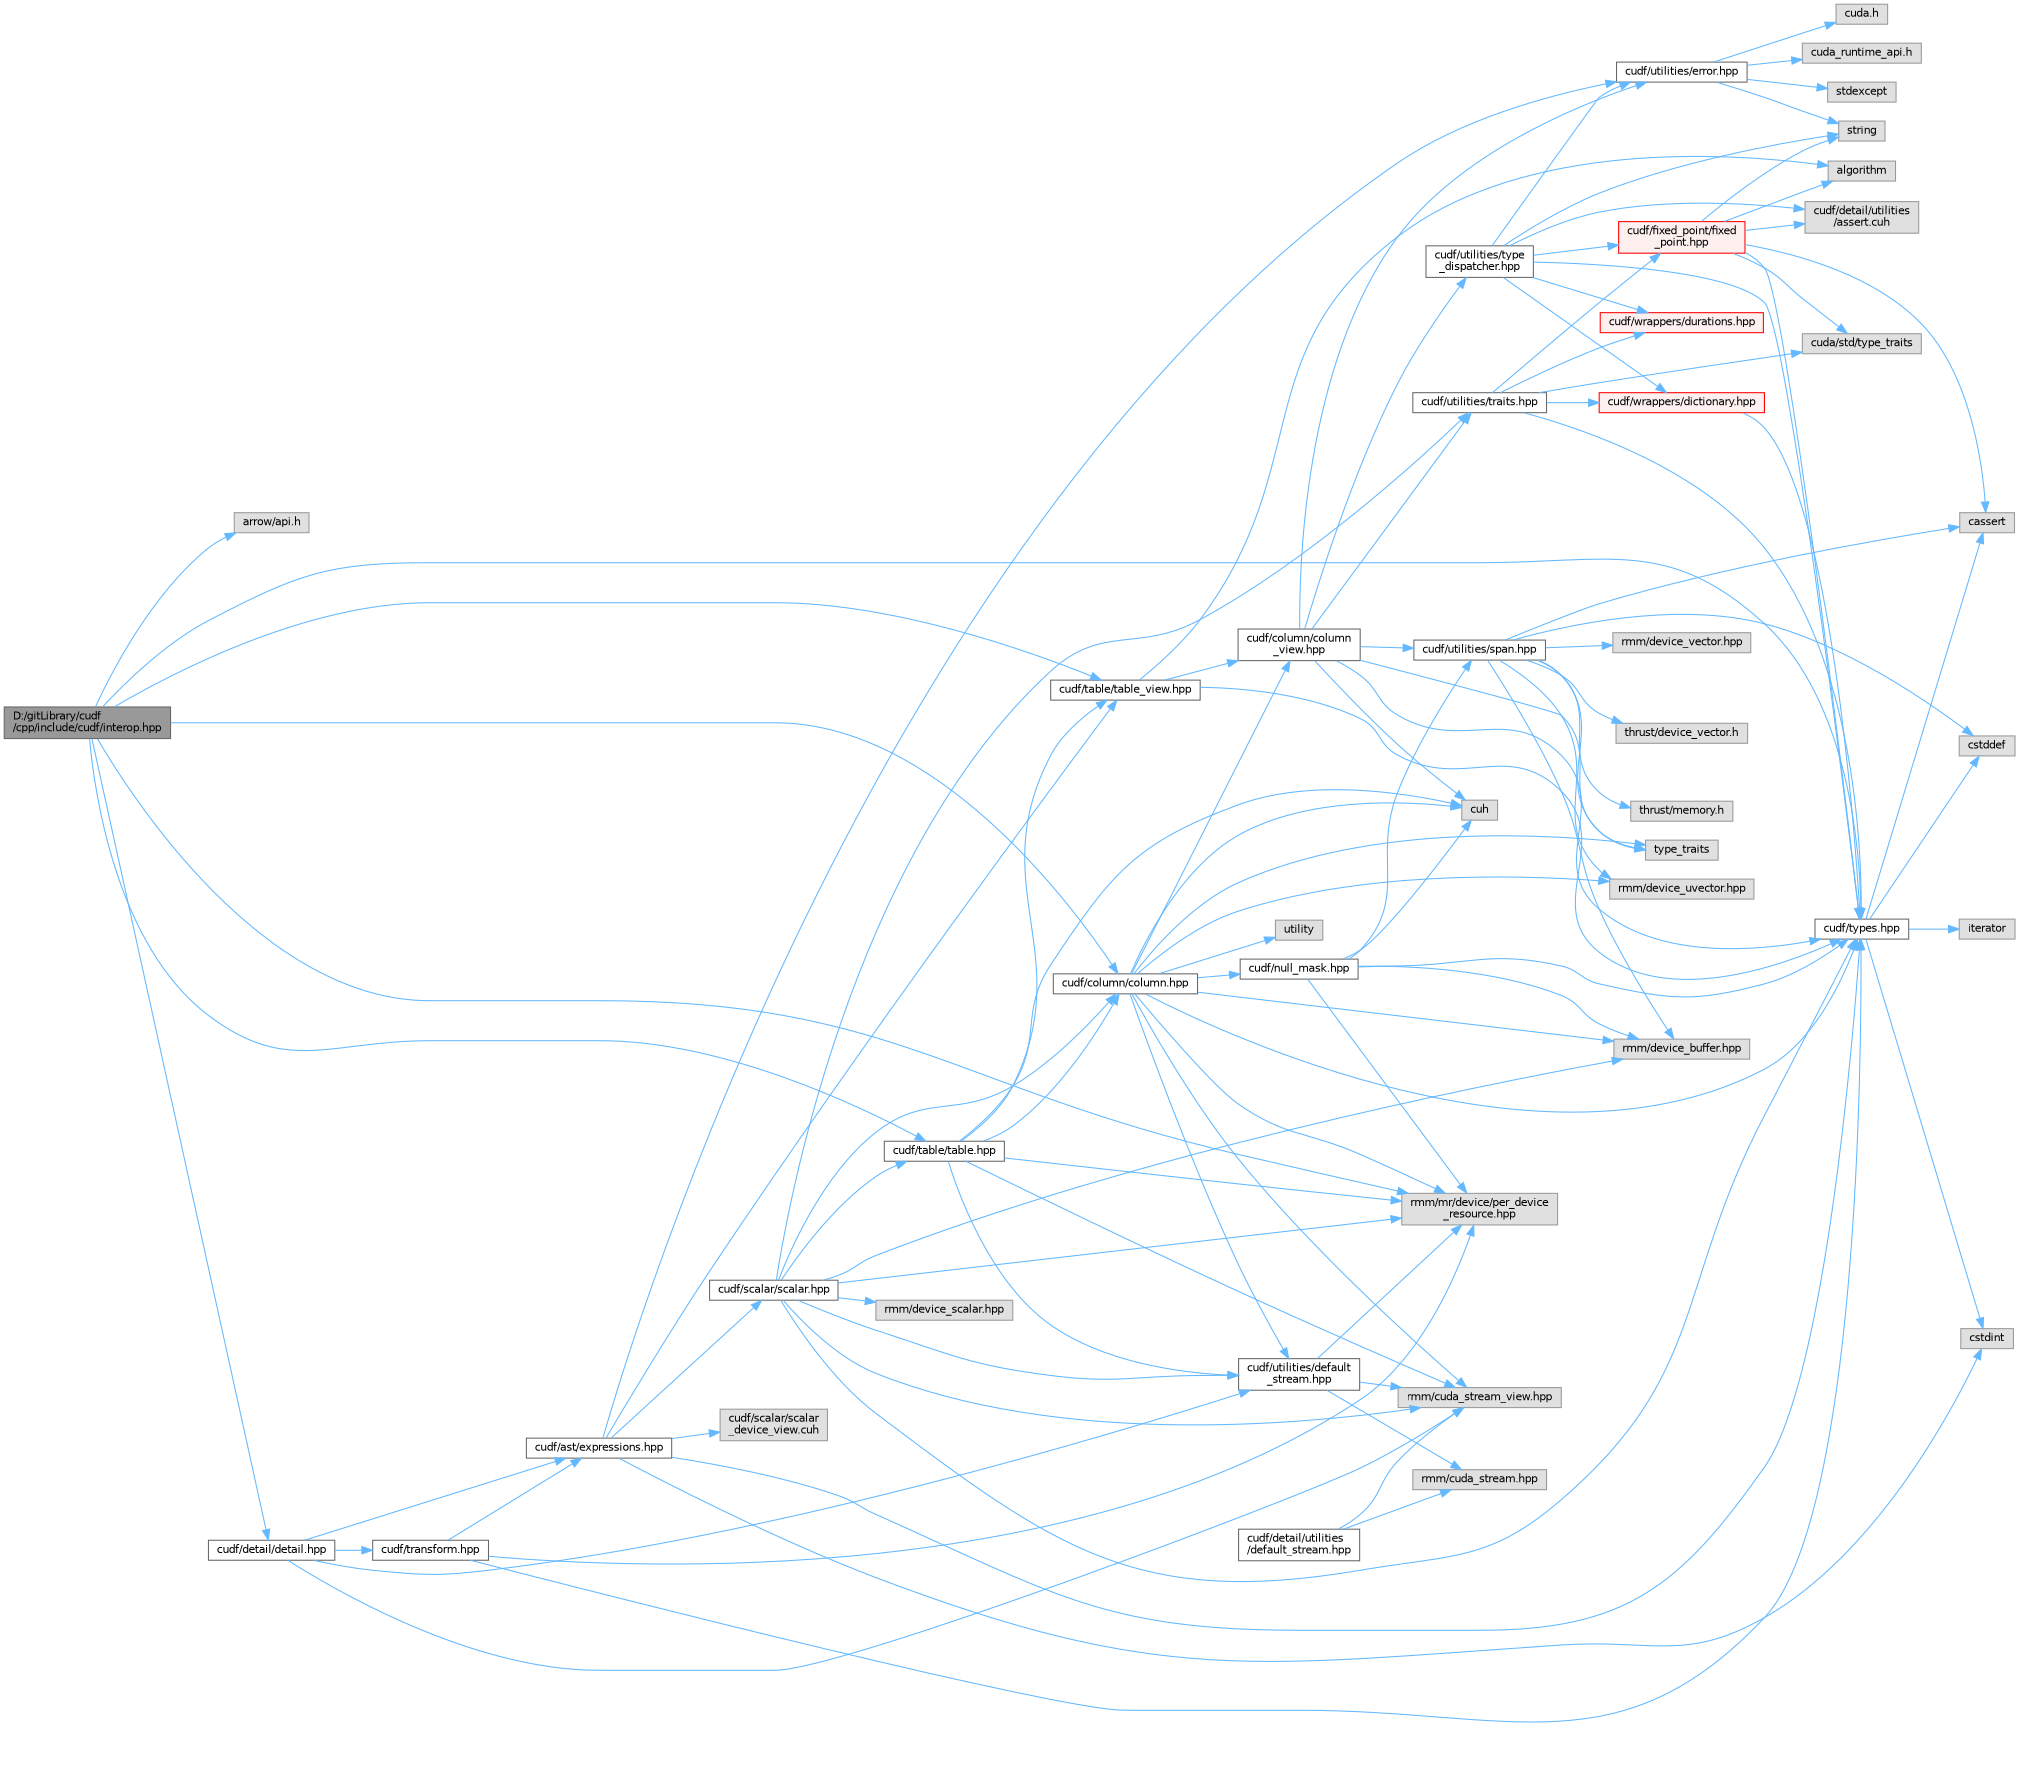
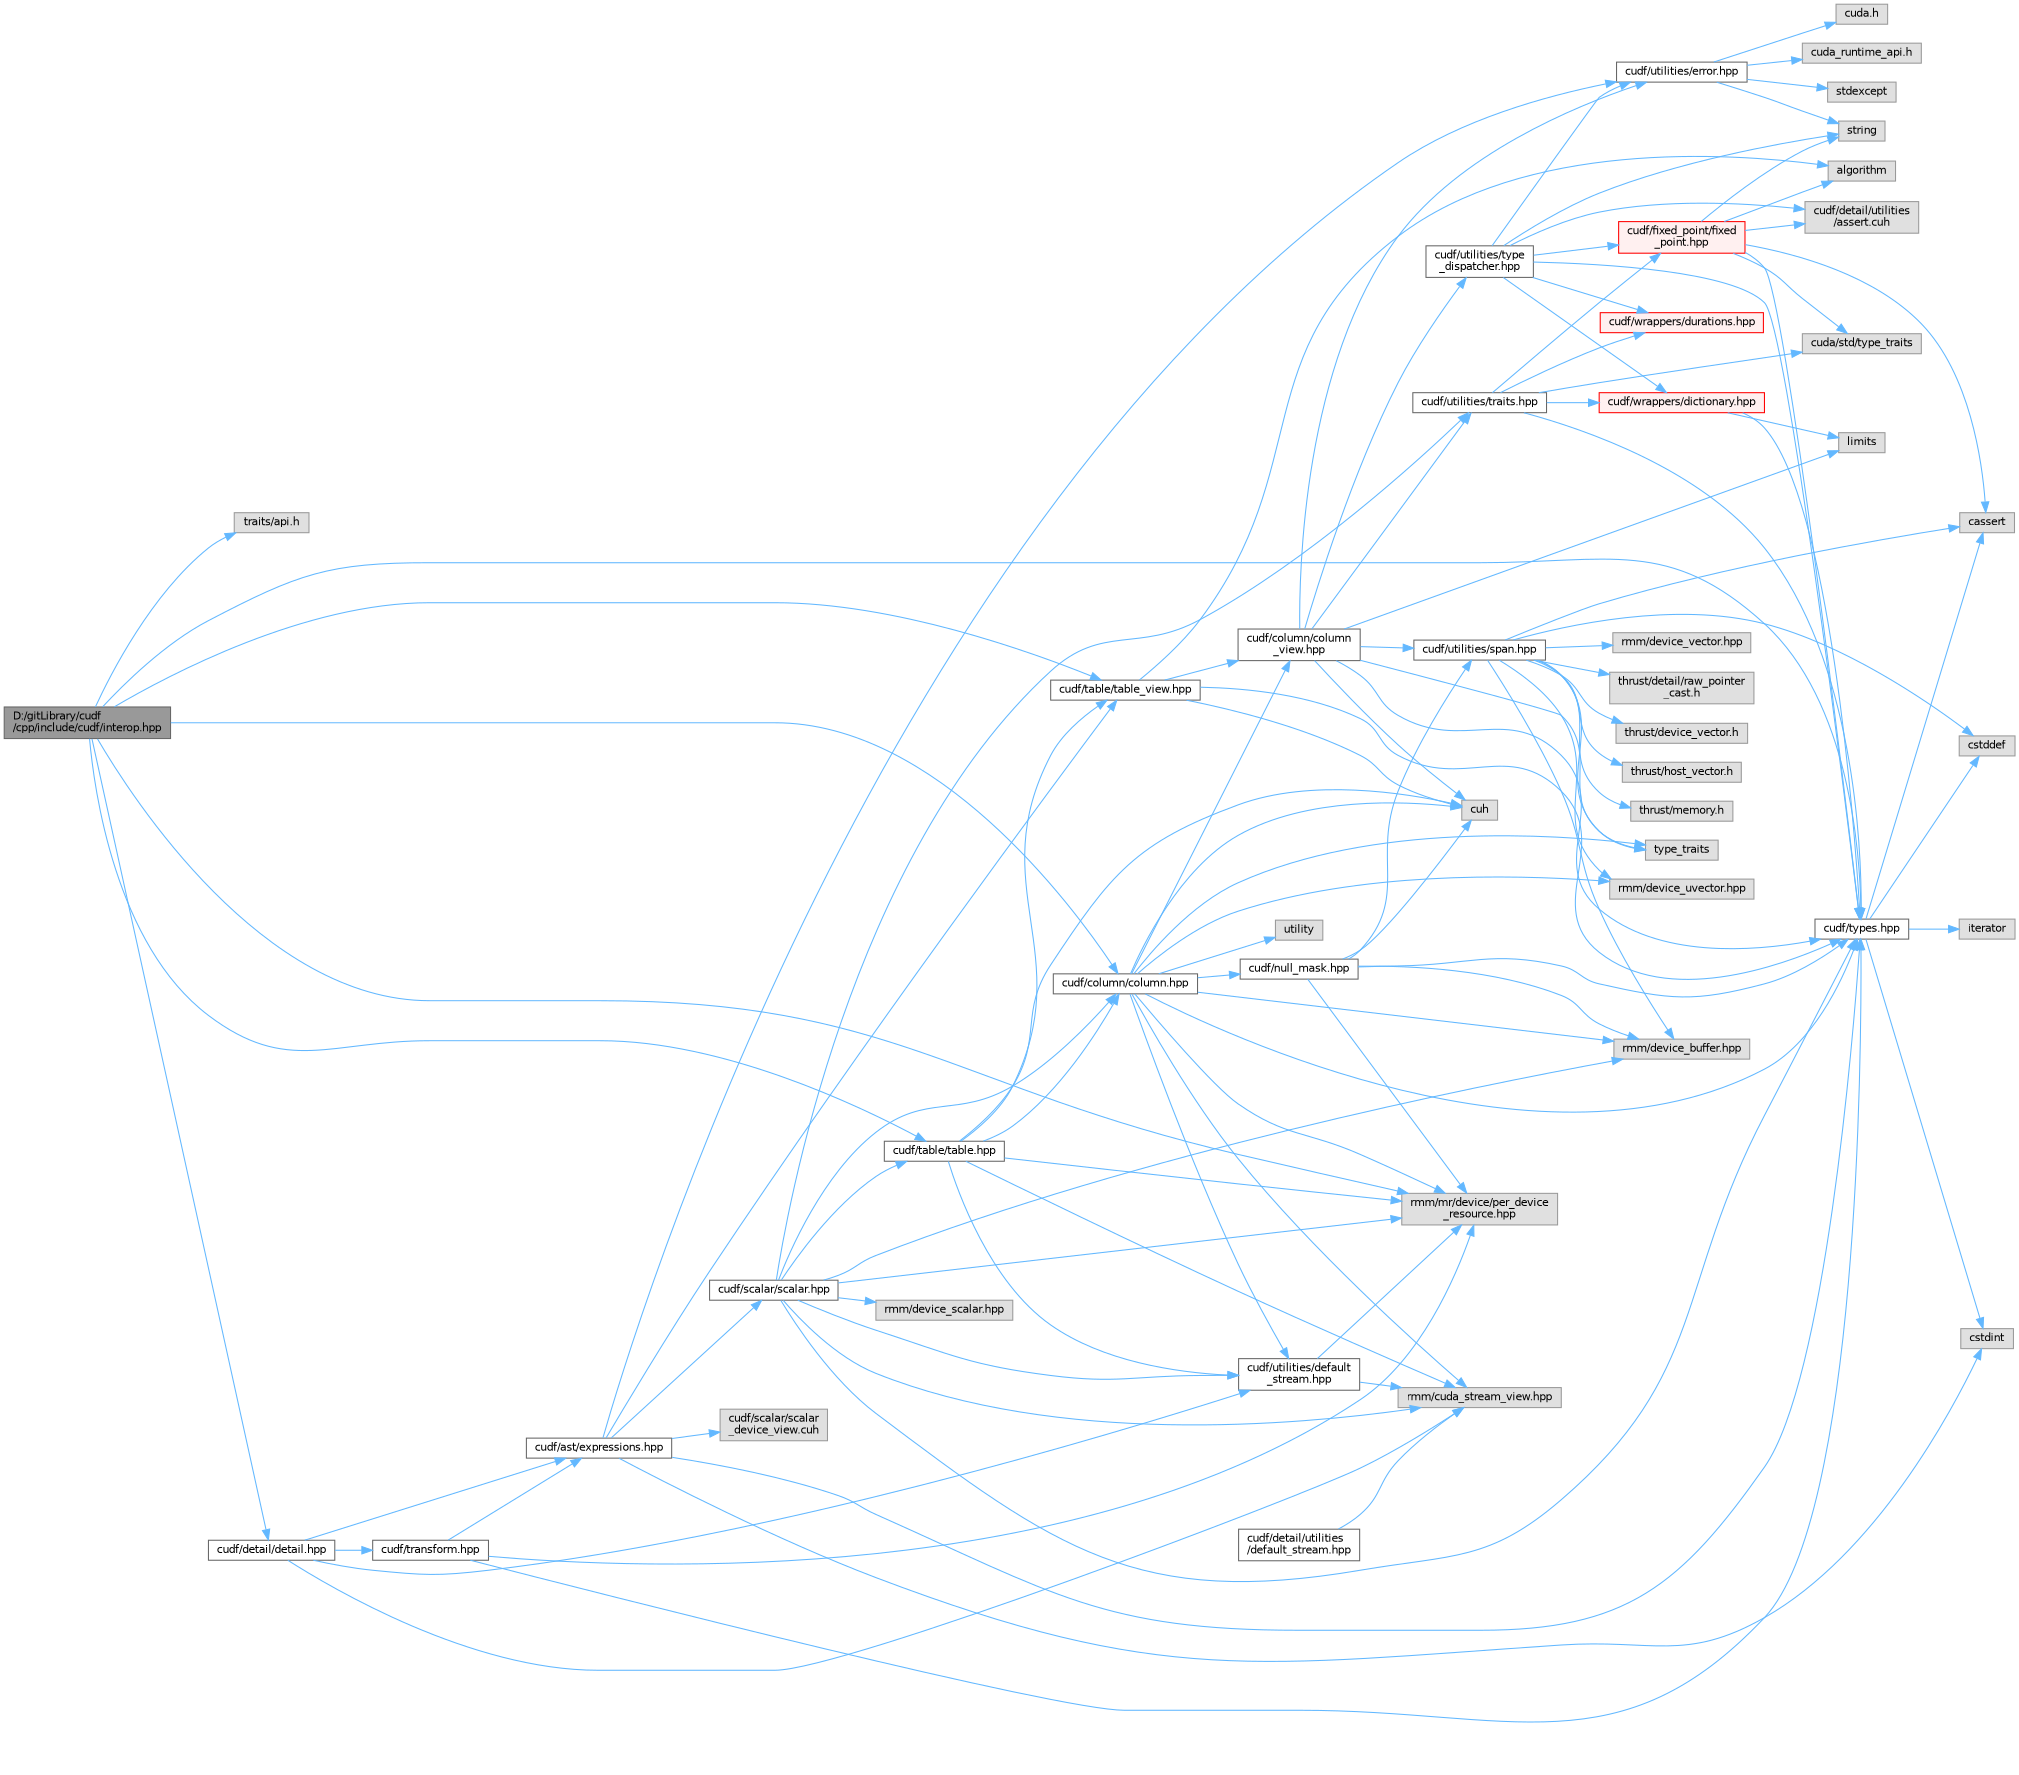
node "limits": added
node "arrow/api.h": label "arrow/api.h" -> "traits/api.h"
node "thrust/detail/raw_pointer _cast.h": added
edge "cudf/table/table_view.hpp" -> "cuh": added
node "thrust/host_vector.h": added
node "rmm/cuda_stream.hpp": removed
